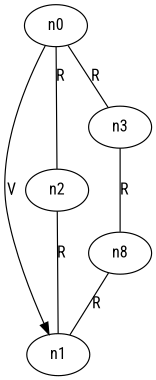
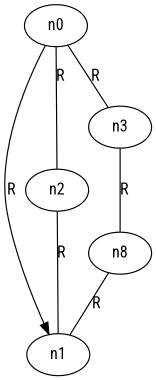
edge "n0" -> "n1": label "V" -> "R"
